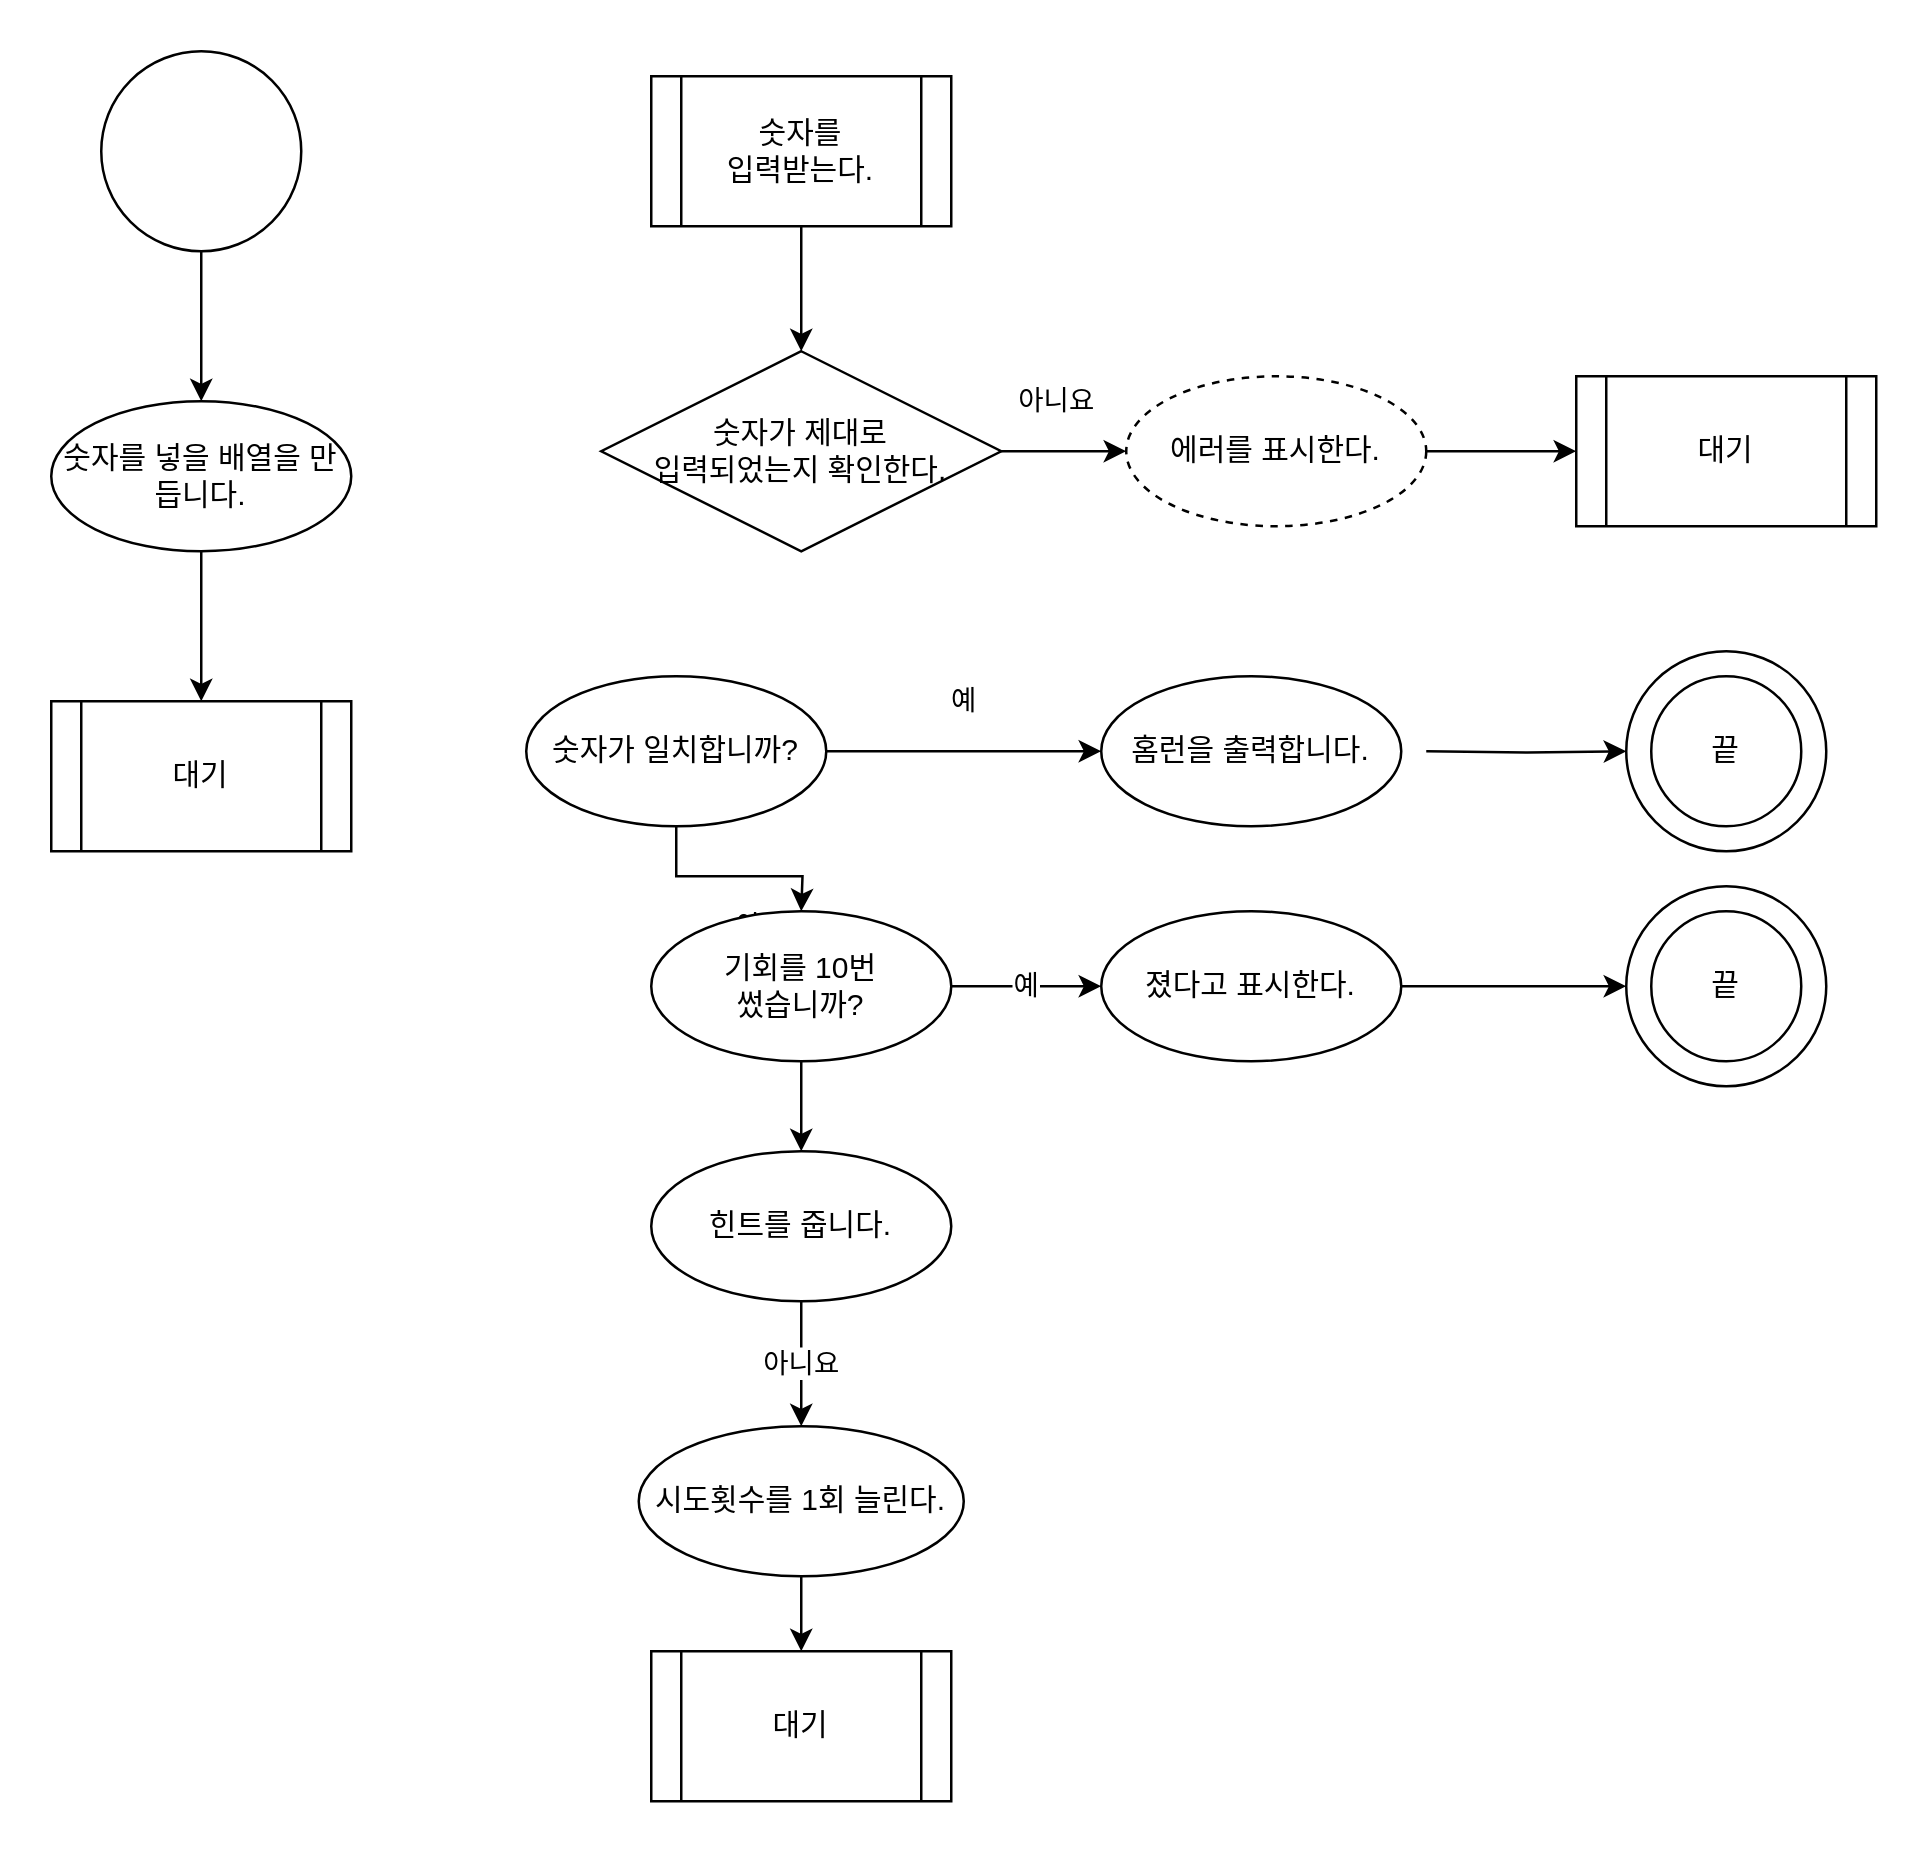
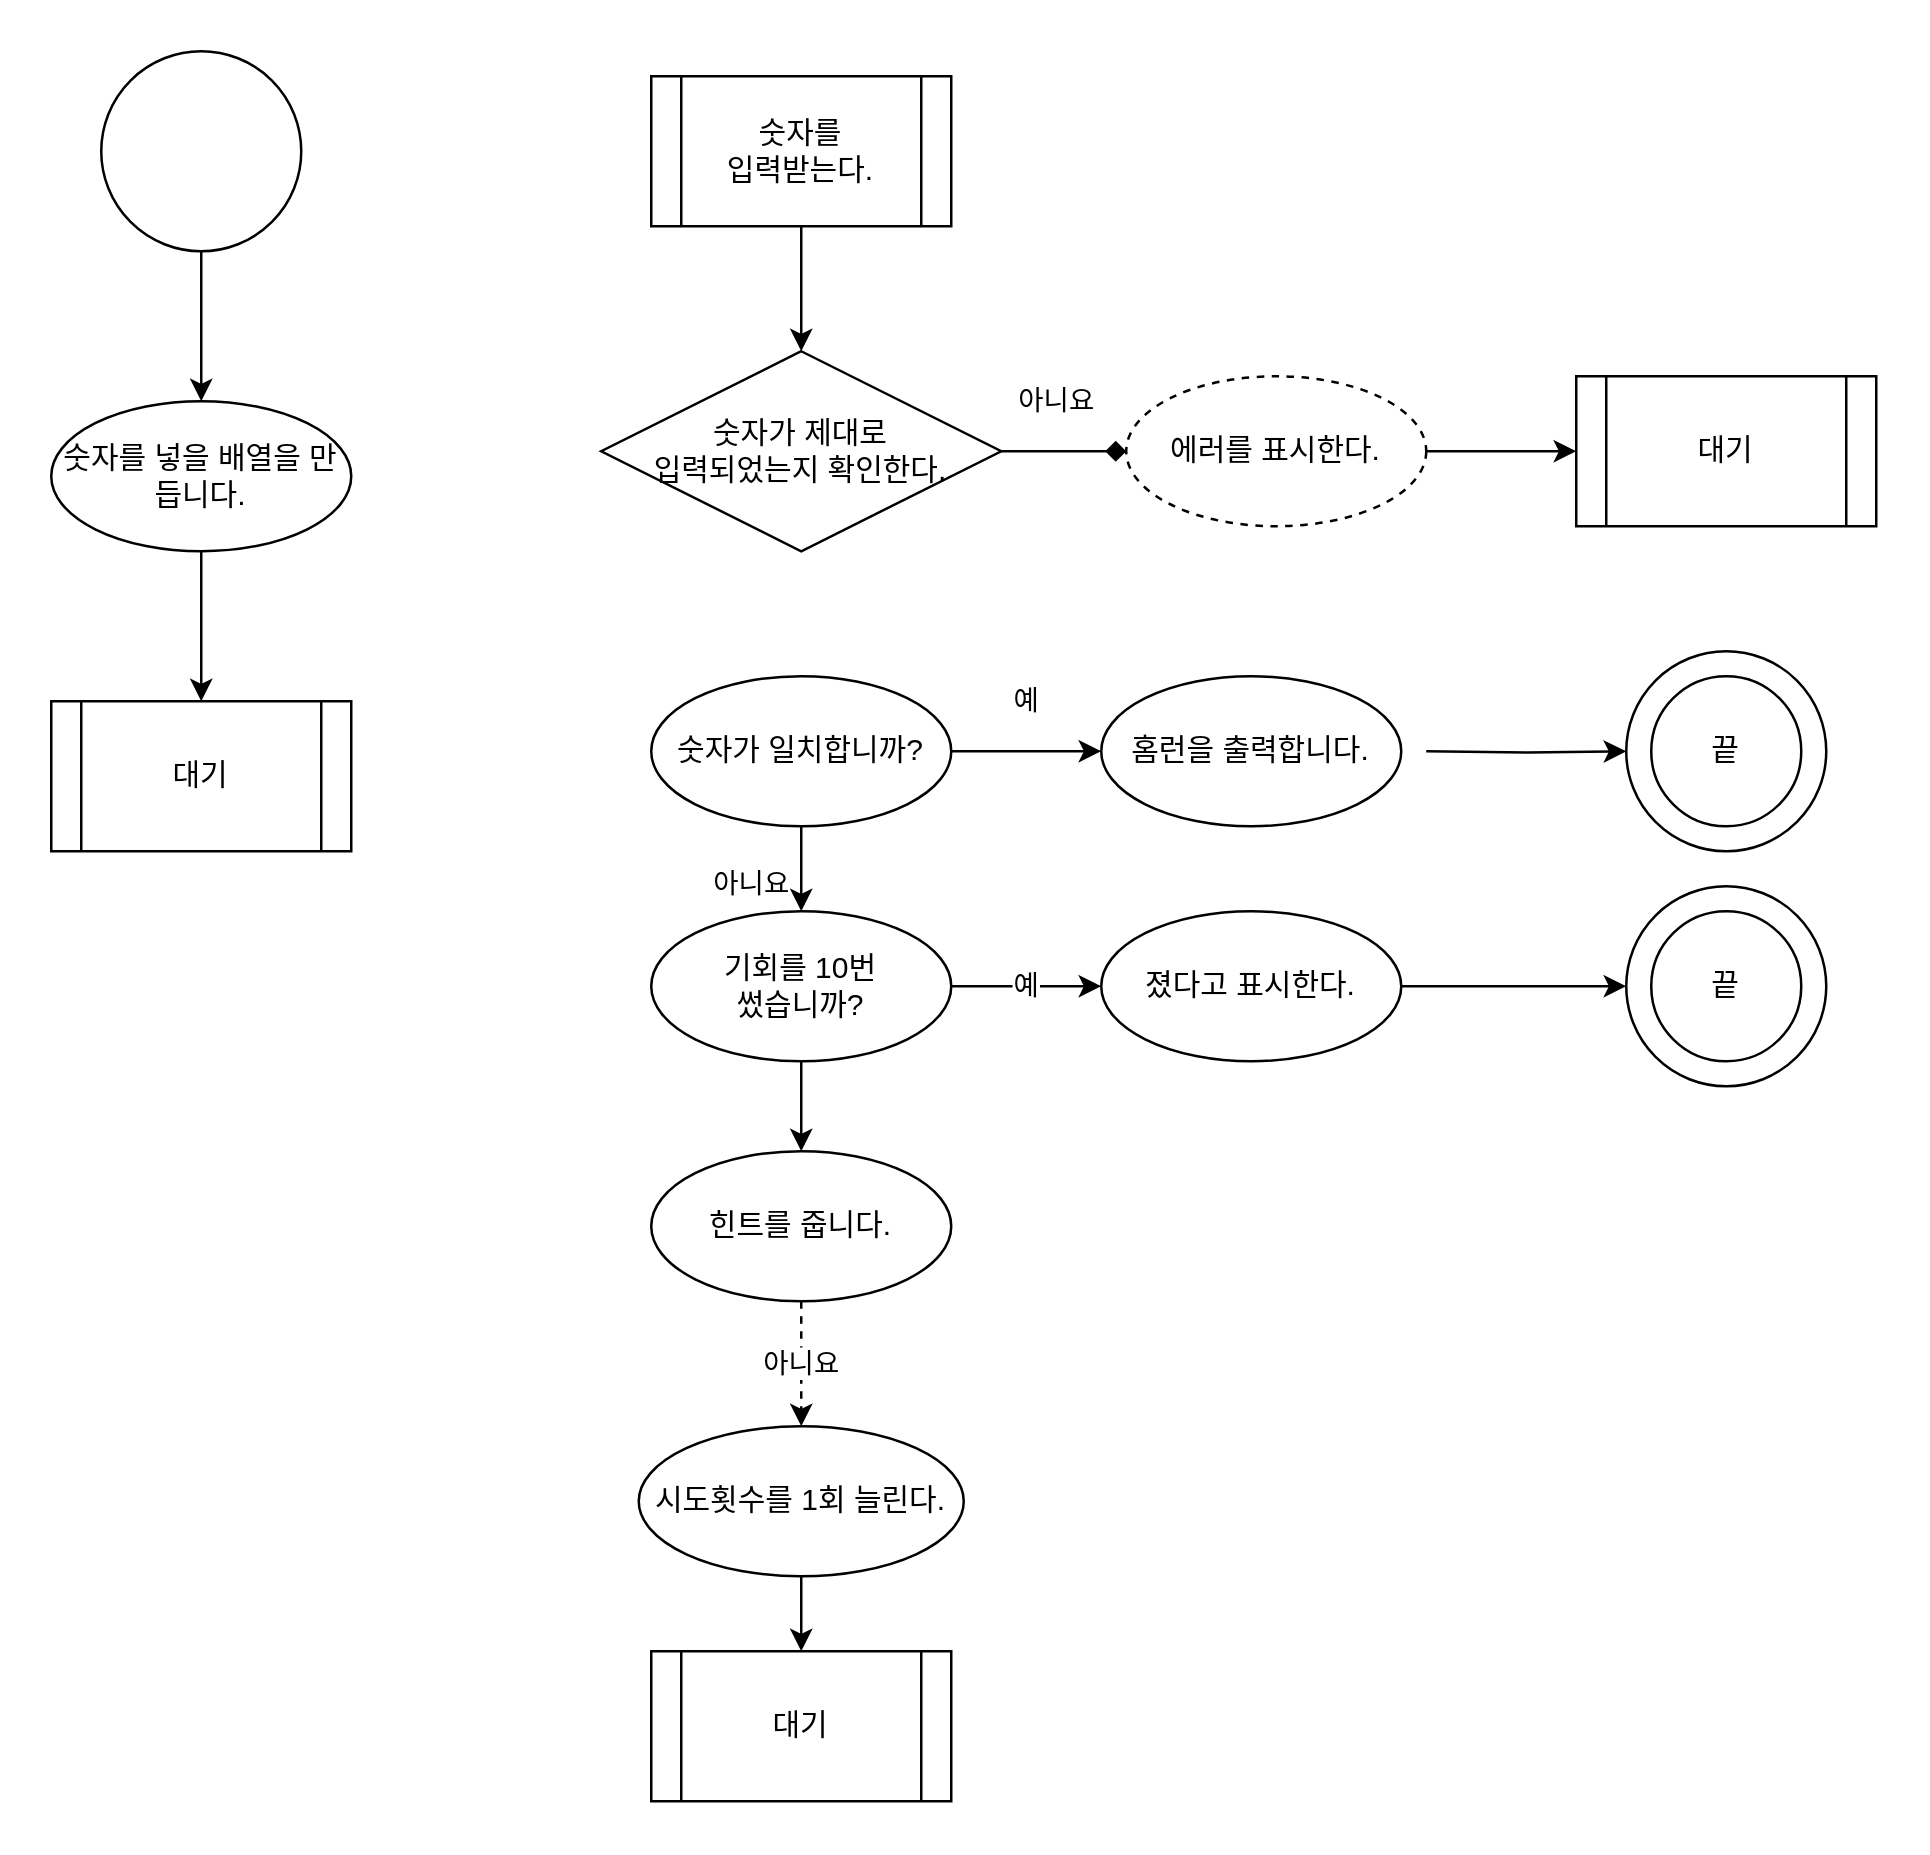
edge "숫자가 제대로 입력되었는지 확인한다." -> "에러를 표시한다.": arrowhead classic -> diamond
node "숫자가 일치합니까?": moved (676, 751) -> (801, 751)
edge "힌트를 줍니다." -> "시도횟수를 1회 늘린다.": style solid -> dashed
